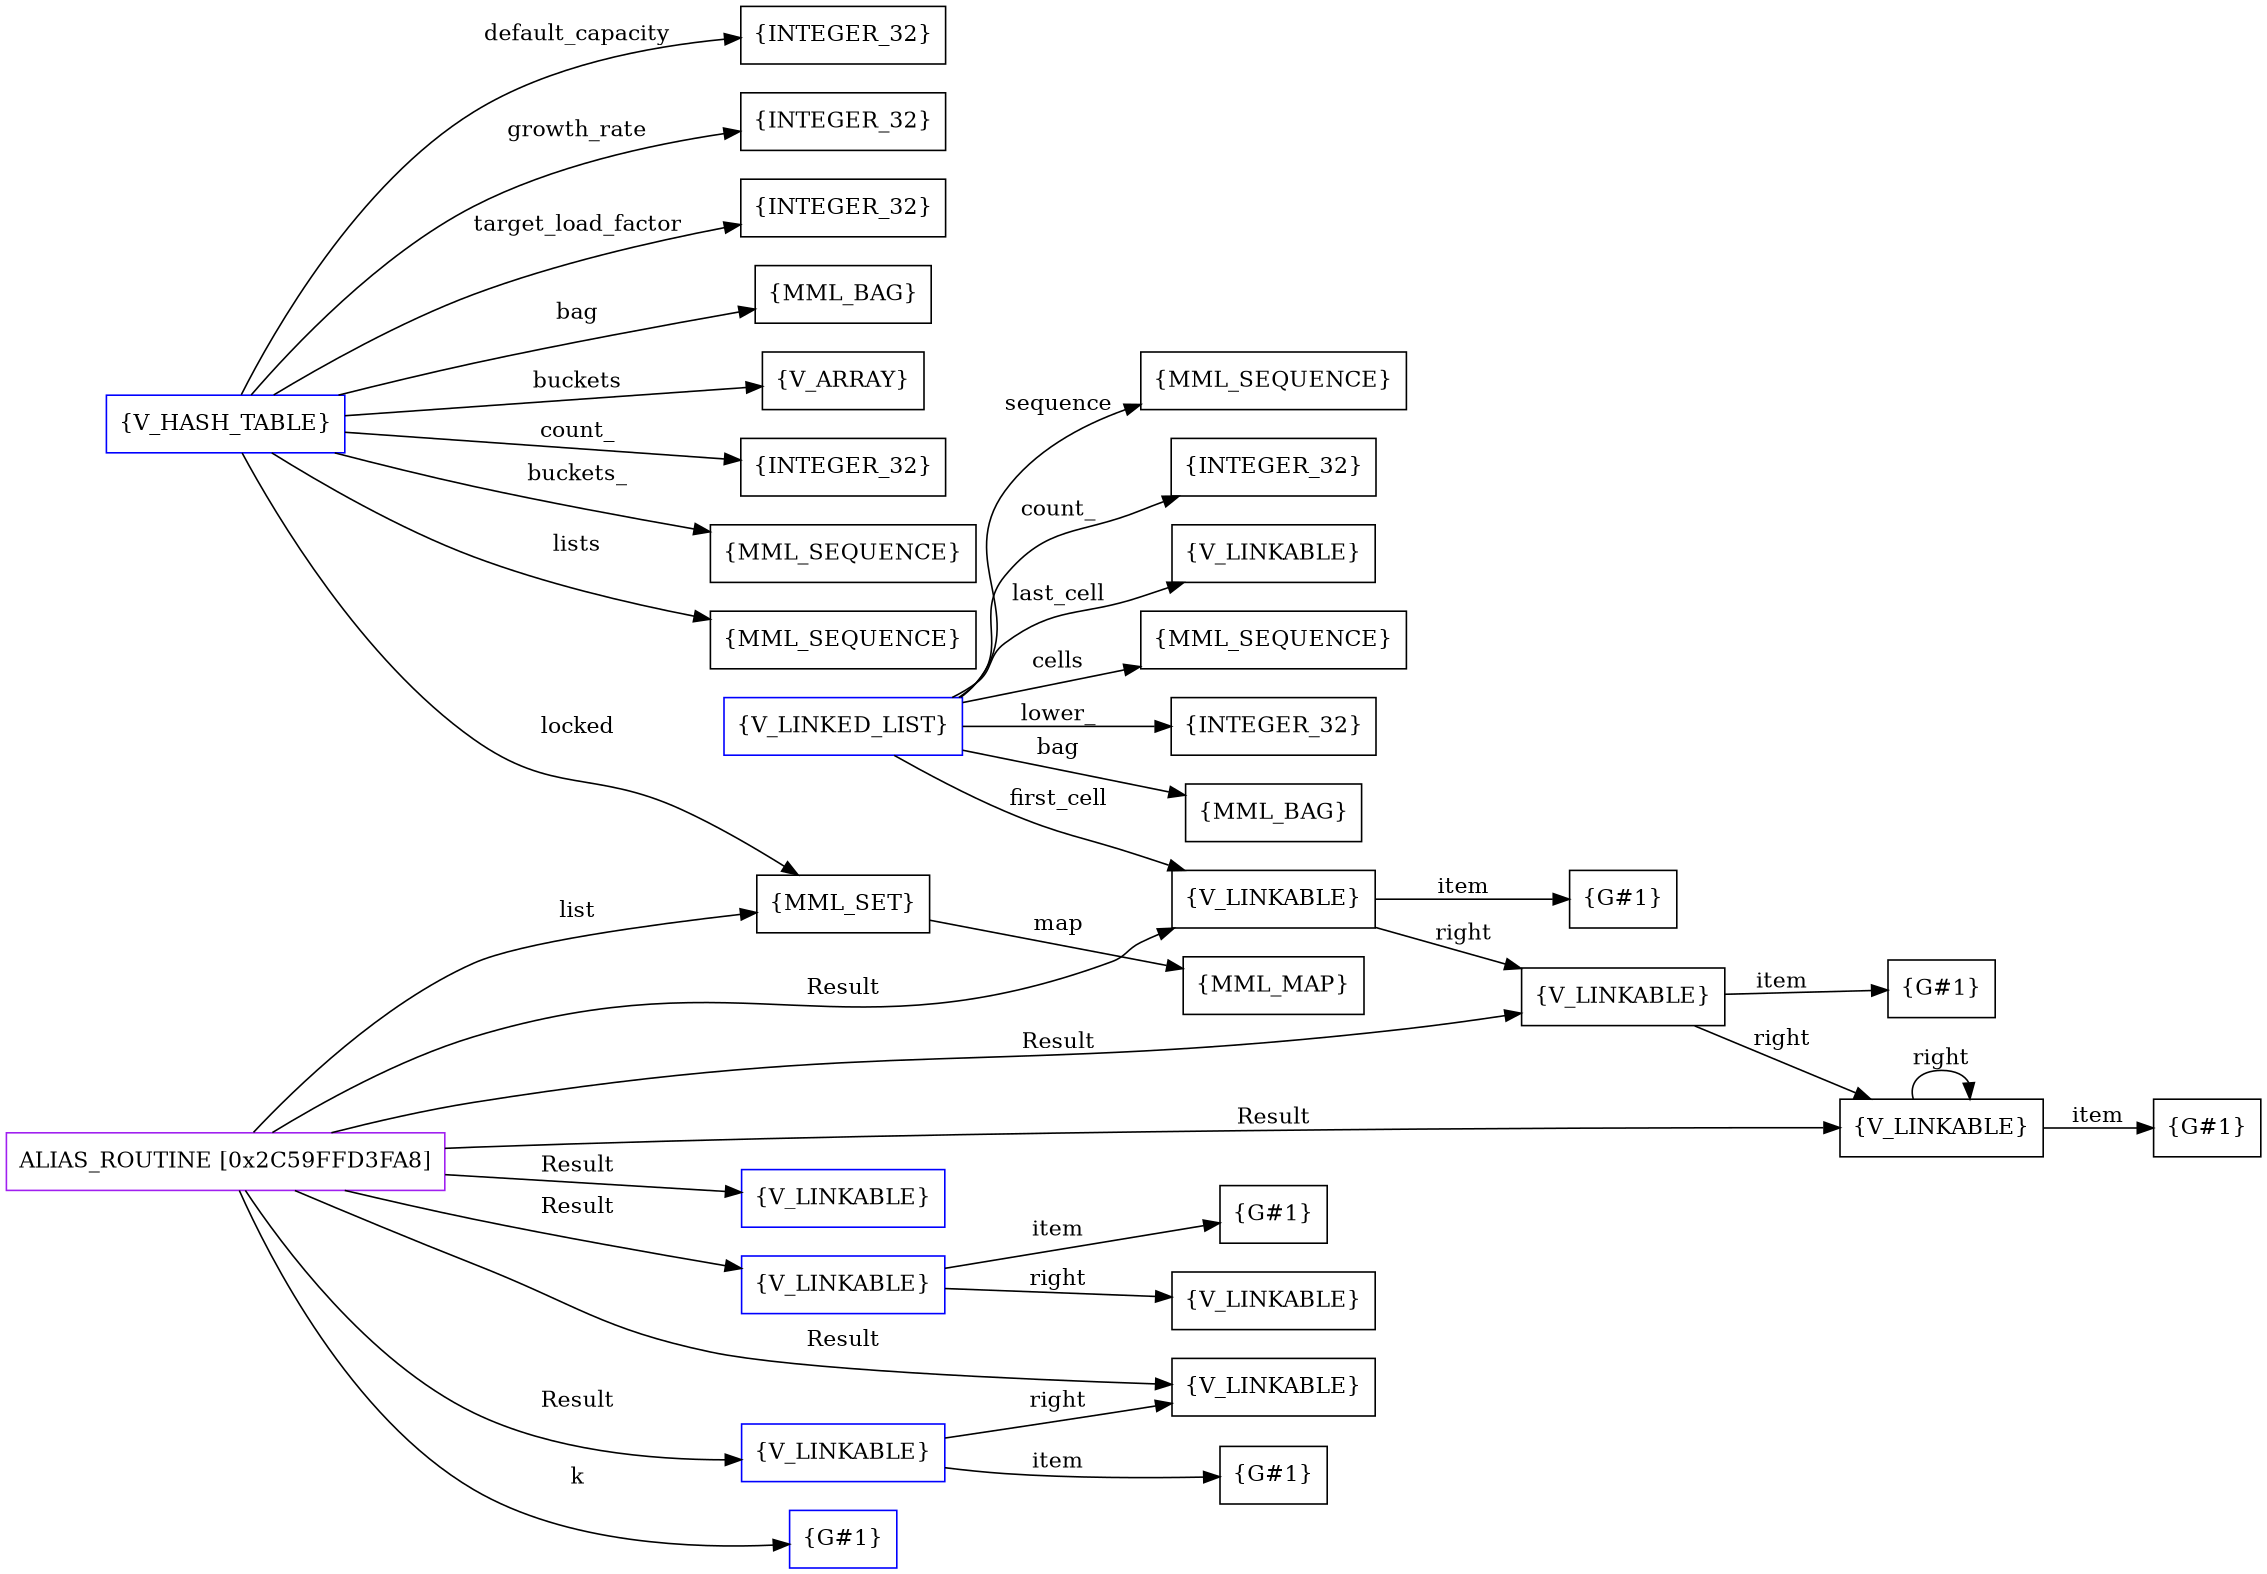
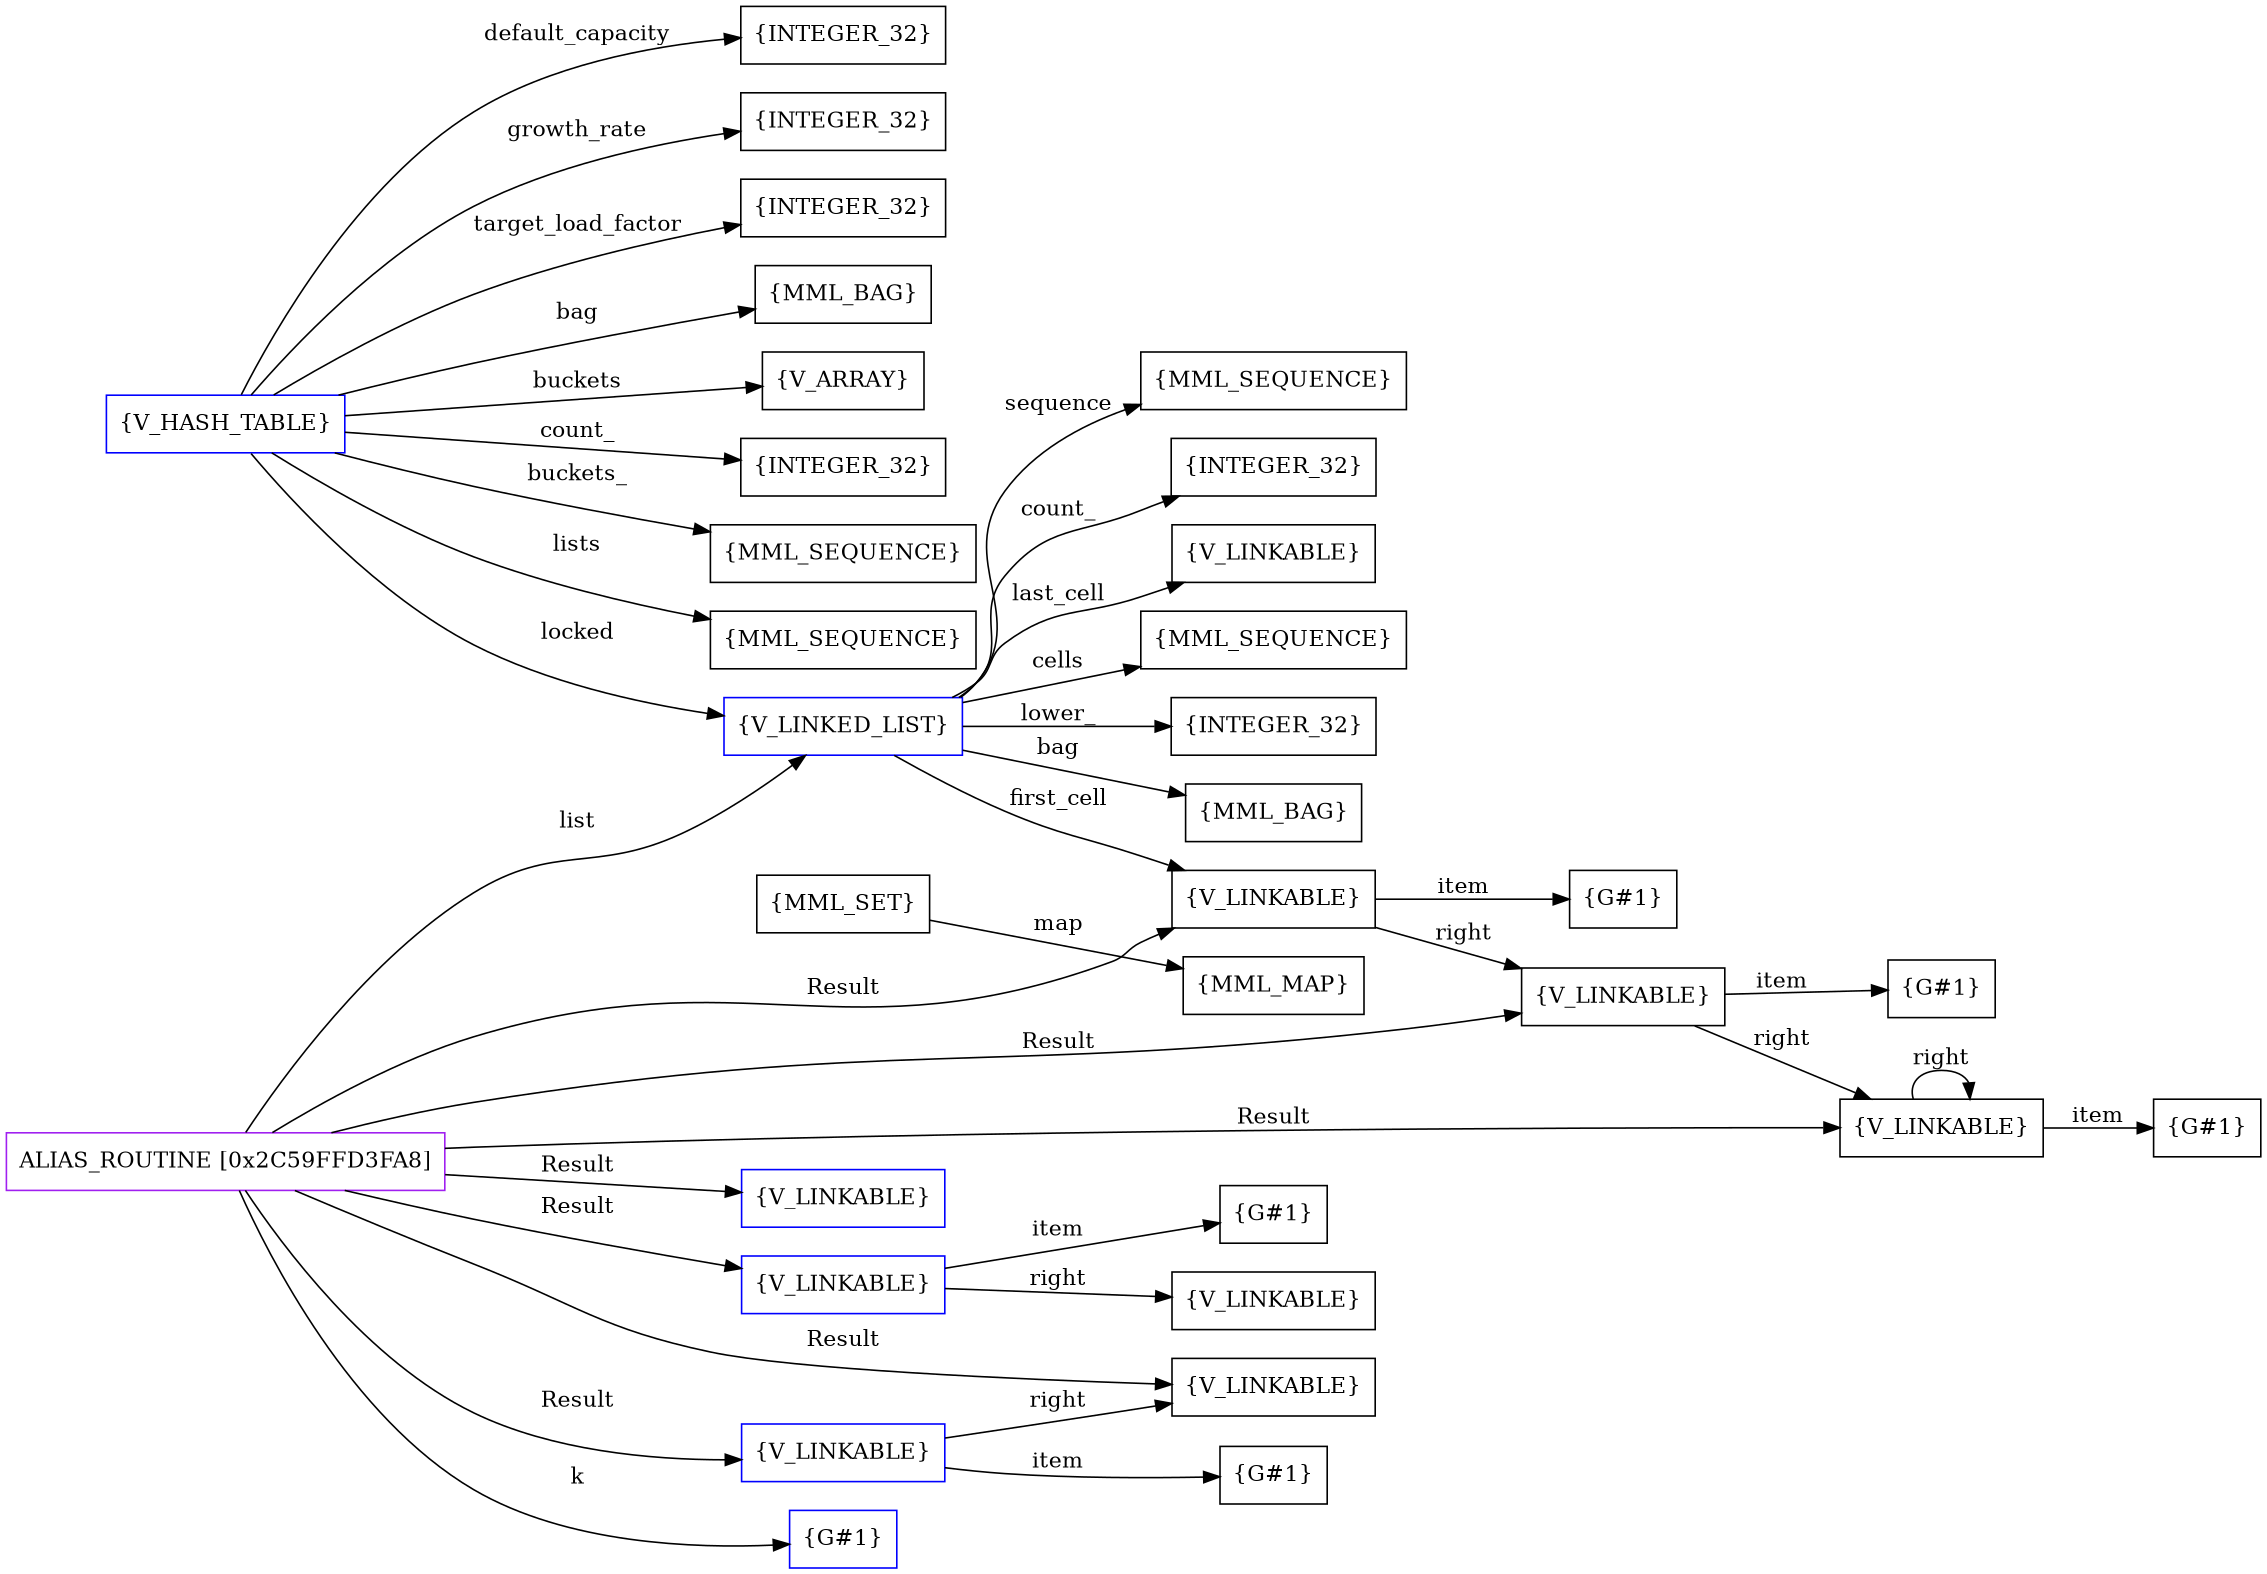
edge "{V_HASH_TABLE}" -> "{MML_SET}": now "{V_HASH_TABLE}" -> "{V_LINKED_LIST}"
edge "ALIAS_ROUTINE [0x2C59FFD3FA8]" -> "{MML_SET}": now "ALIAS_ROUTINE [0x2C59FFD3FA8]" -> "{V_LINKED_LIST}"
